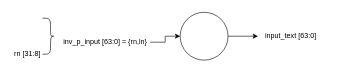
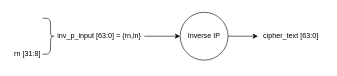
node "Inverse IP": added
node "input_text [63:0]": label "input_text [63:0]" -> "cipher_text [63:0]"
node "inv_p_input [63:0] = {rn,ln}": moved (105, 42) -> (99, 36)
